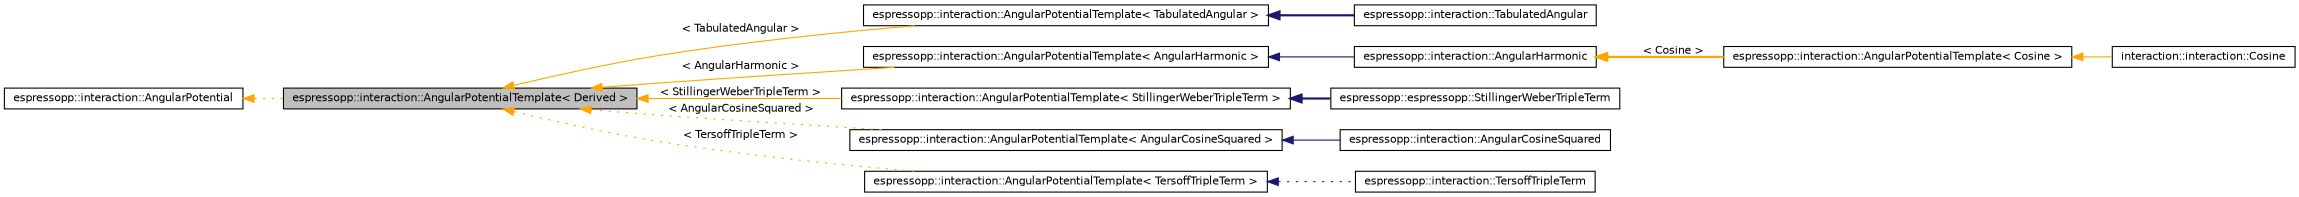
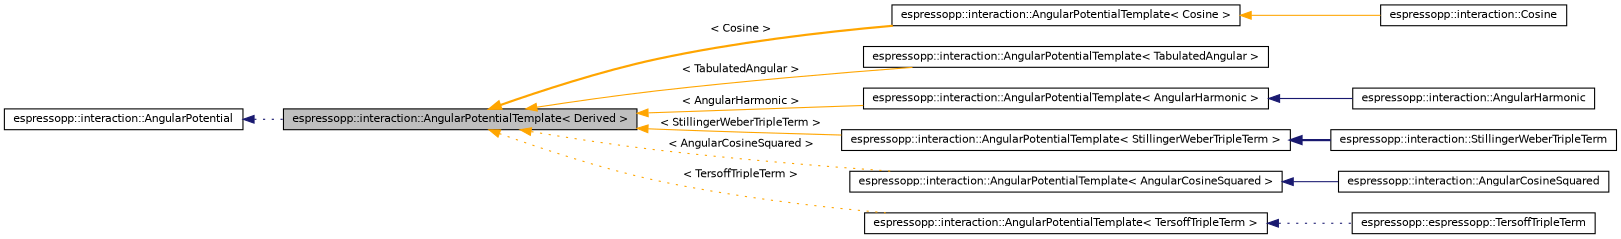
node "espressopp::interaction::TabulatedAngular": removed
edge "espressopp::interaction::AngularPotentialTemplate< Cosine >" -> "espressopp::interaction::AngularHarmonic": now "espressopp::interaction::AngularPotentialTemplate< Cosine >" -> "espressopp::interaction::AngularPotentialTemplate< Derived >"
node "interaction::interaction::Cosine": label "interaction::interaction::Cosine" -> "espressopp::interaction::Cosine"
edge "espressopp::interaction::AngularPotentialTemplate< Derived >" -> "espressopp::interaction::AngularPotential": color orange -> midnightblue
node "espressopp::espressopp::StillingerWeberTripleTerm": label "espressopp::espressopp::StillingerWeberTripleTerm" -> "espressopp::interaction::StillingerWeberTripleTerm"
node "espressopp::interaction::TersoffTripleTerm": label "espressopp::interaction::TersoffTripleTerm" -> "espressopp::espressopp::TersoffTripleTerm"
